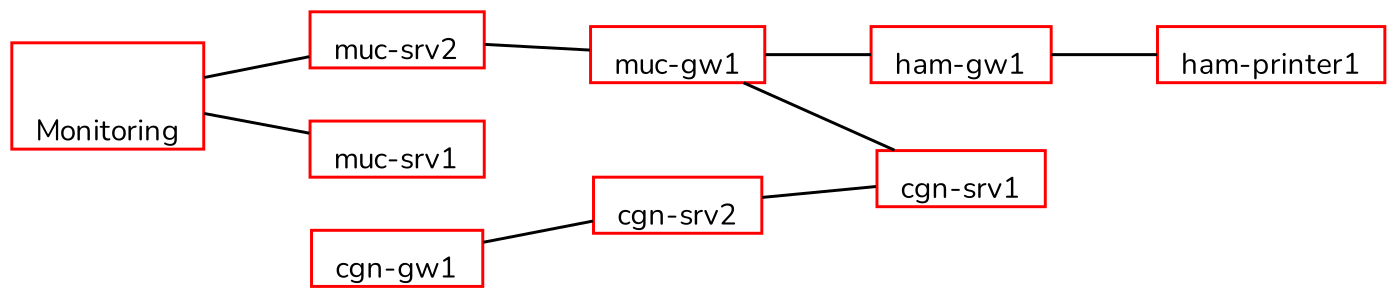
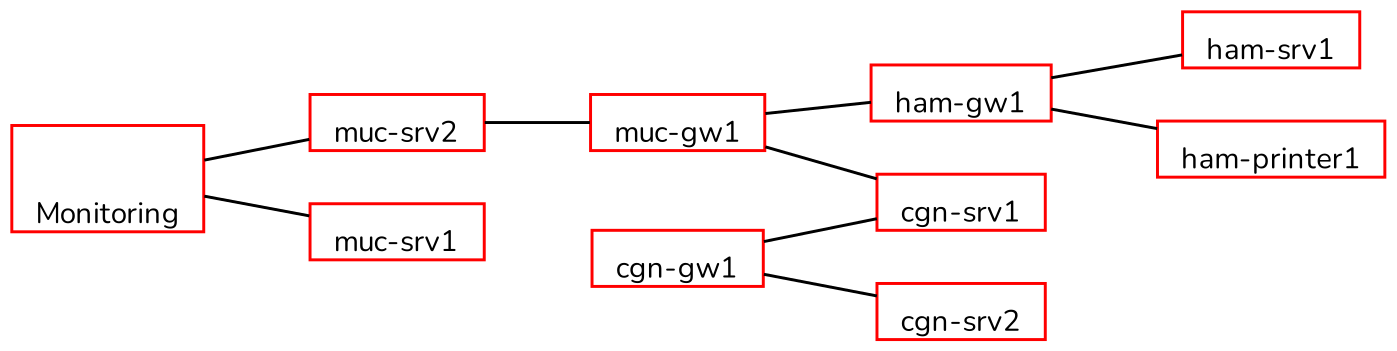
node "ham-srv1": added
edge "cgn-srv1" -- "cgn-srv2": now "cgn-srv1" -- "cgn-gw1"
